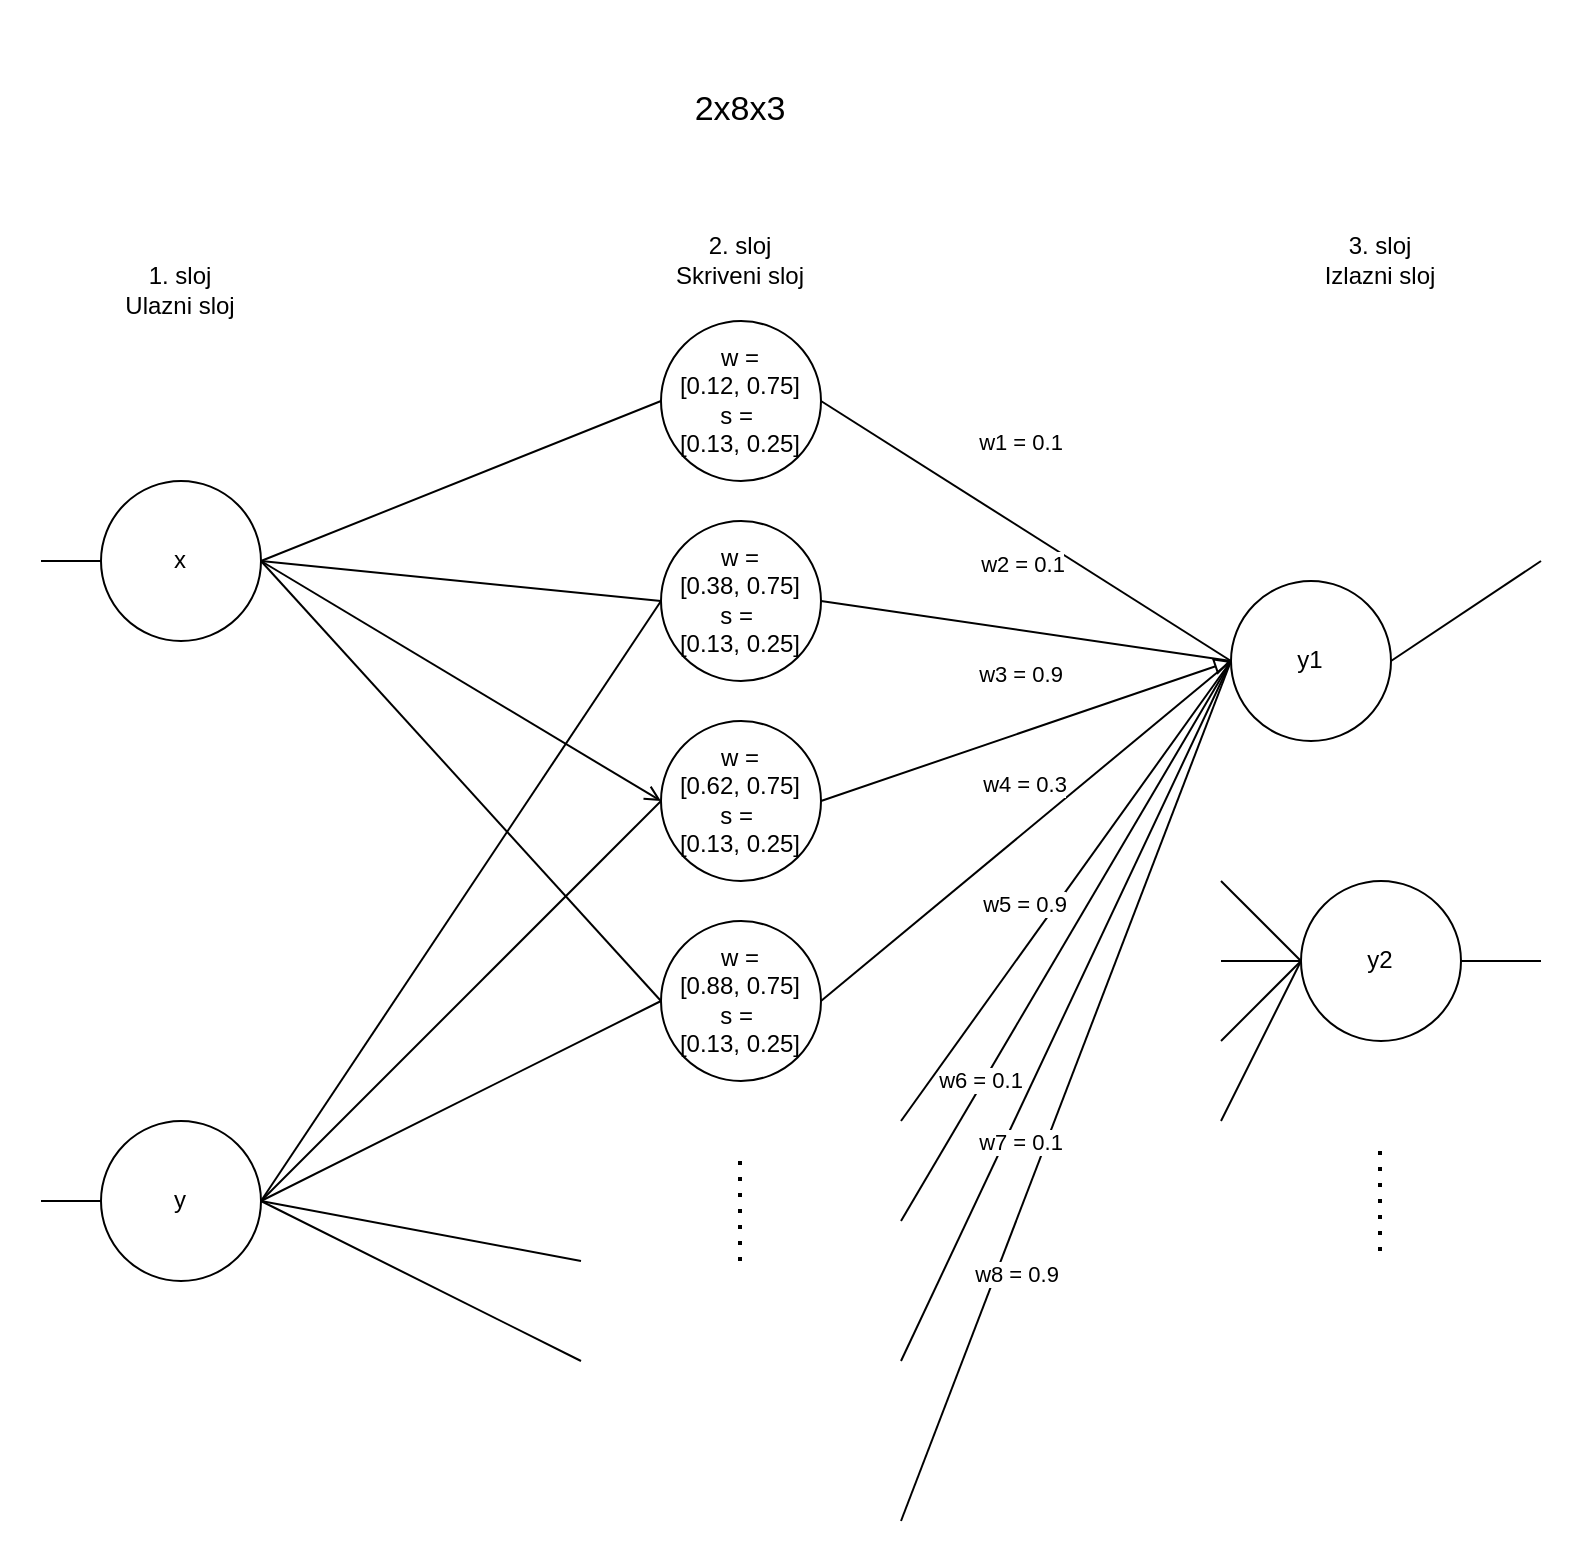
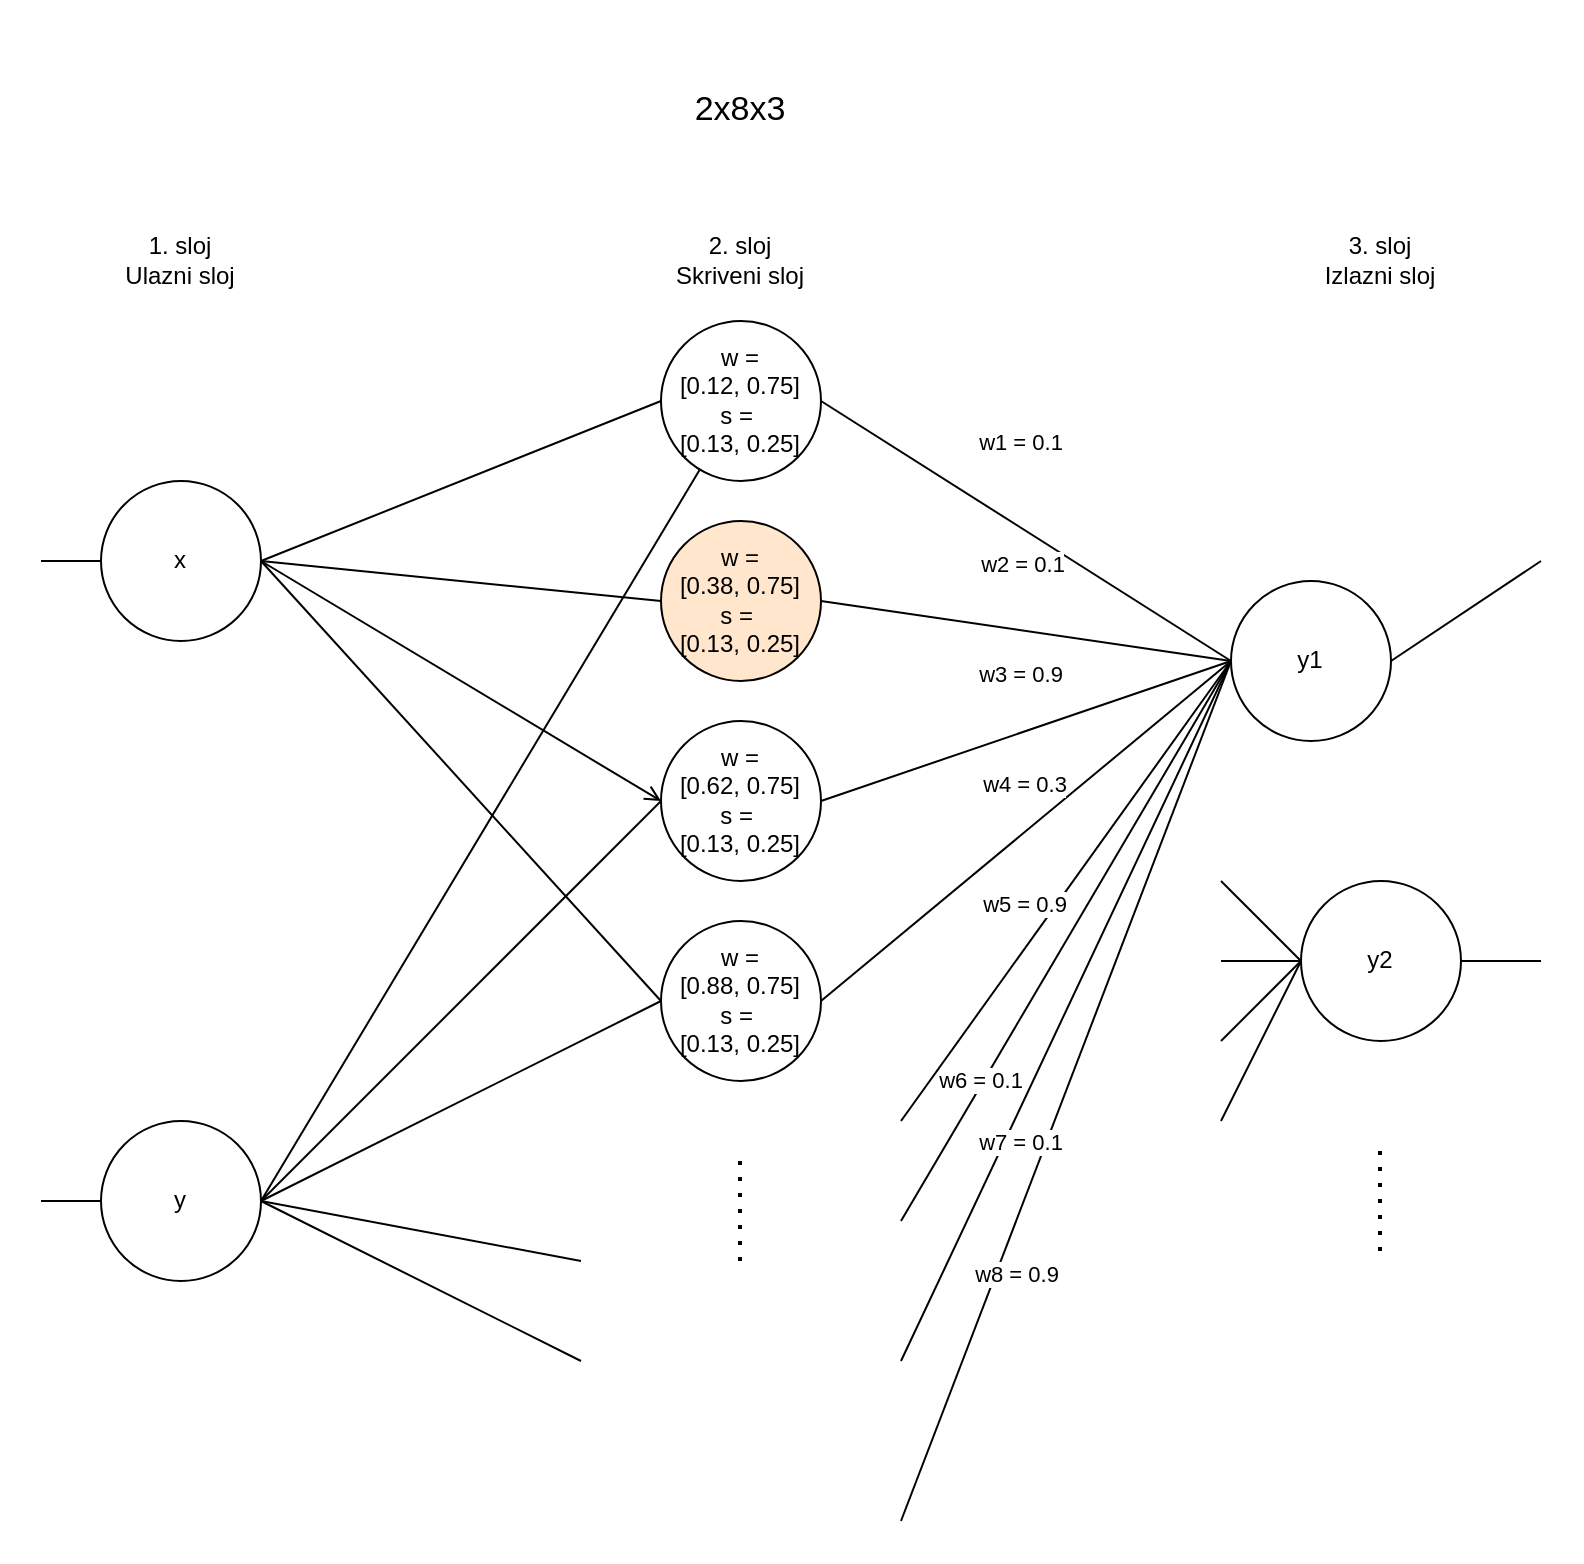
node "1. sloj Ulazni sloj": moved (181, 291) -> (181, 261)
node "w = [0.38, 0.75] s = [0.13, 0.25]": fillcolor #ffffff -> #ffe6cc
edge "w = [0.62, 0.75] s = [0.13, 0.25]" -> "y1": arrowhead block -> none
edge "w = [0.38, 0.75] s = [0.13, 0.25]" -- "y": now "w = [0.12, 0.75] s = [0.13, 0.25]" -- "y"
